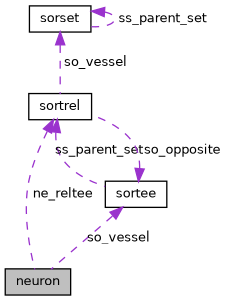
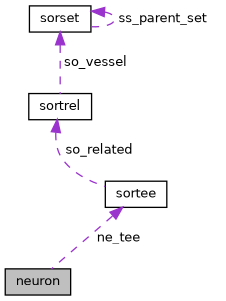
edge "sortrel" -> "sortee": removed, label "so_opposite"
edge "sortee" -> "sortrel": label " ss_parent_set" -> " so_related"
edge "neuron" -> "sortrel": removed, label "ne_reltee"
edge "neuron" -> "sortee": label " so_vessel" -> " ne_tee"
